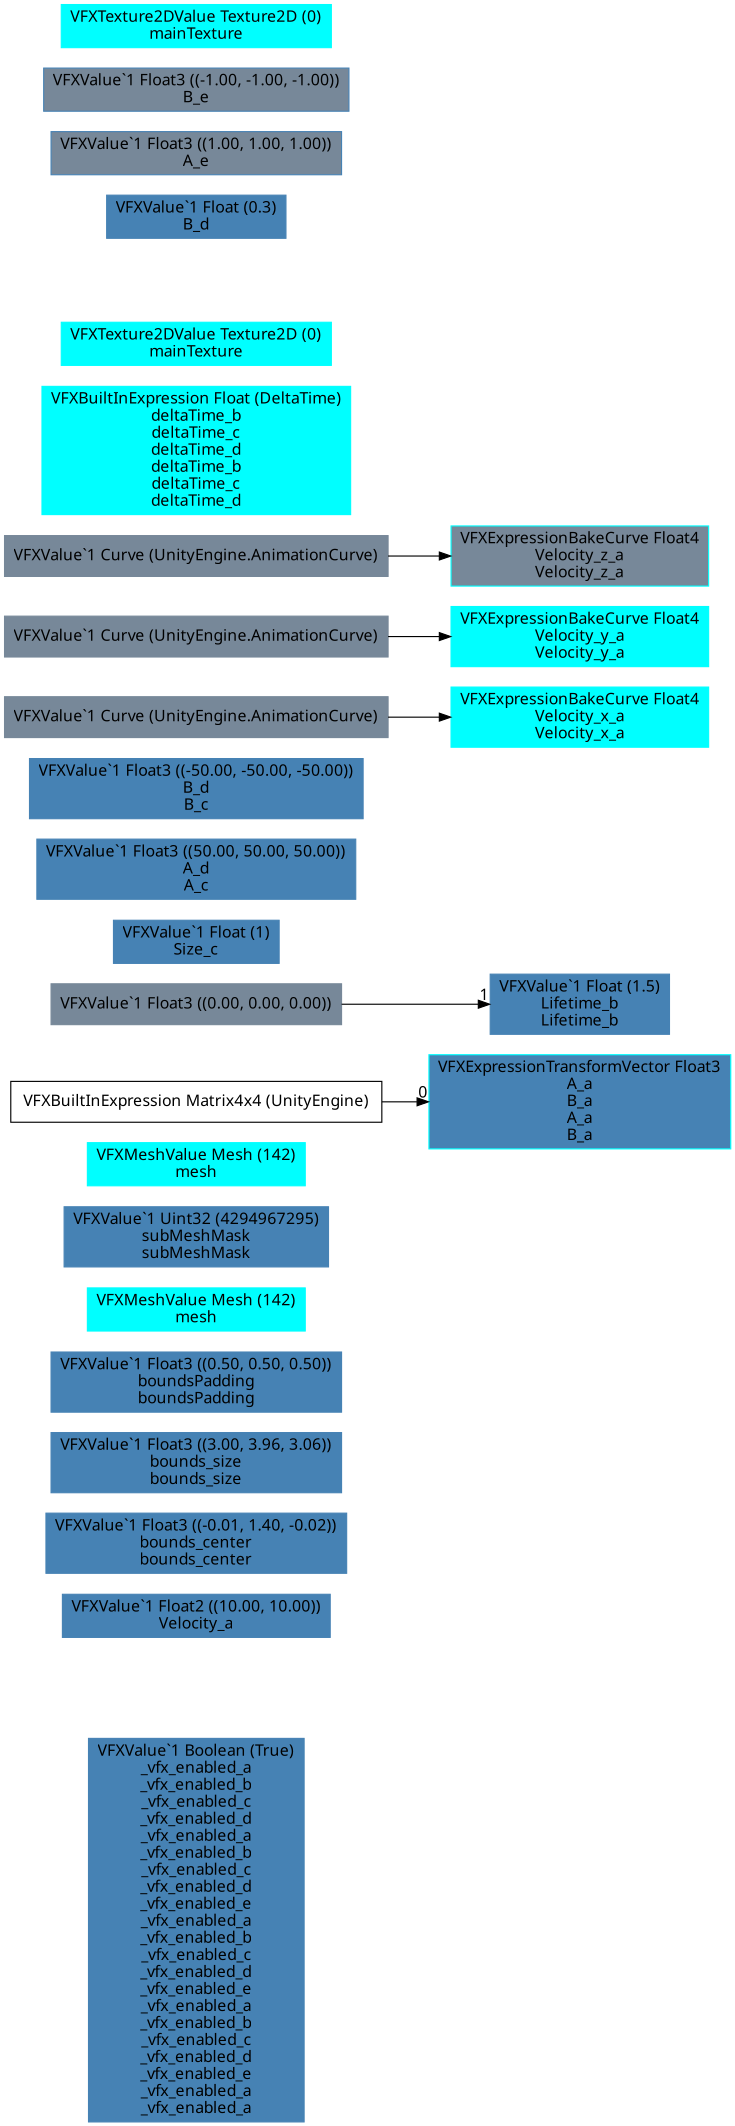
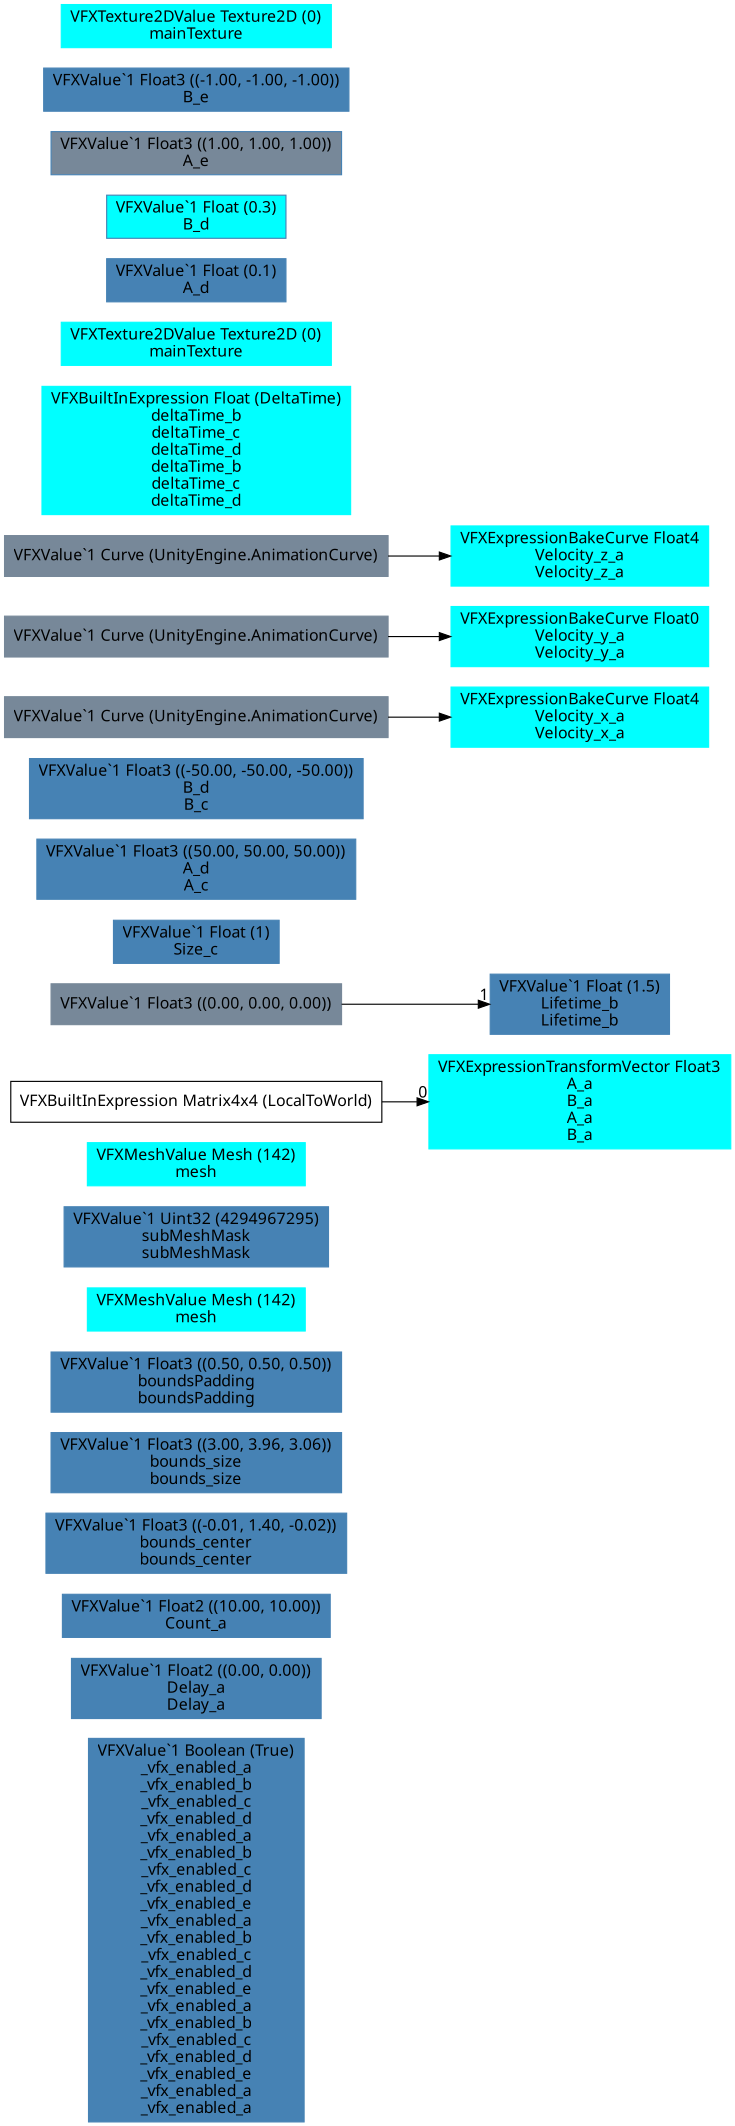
node "VFXValue`1 Float3 ((-1.00, -1.00, -1.00)) B_e": fillcolor lightslategray -> steelblue
node "VFXValue`1 Float (0.3) B_d": fillcolor steelblue -> cyan
node "VFXValue`1 Float (0.1) A_d": added
node "VFXExpressionBakeCurve Float4 Velocity_z_a Velocity_z_a": fillcolor lightslategray -> cyan
node "VFXExpressionBakeCurve Float4 Velocity_y_a Velocity_y_a": label "VFXExpressionBakeCurve Float4 Velocity_y_a Velocity_y_a" -> "VFXExpressionBakeCurve Float0 Velocity_y_a Velocity_y_a"
node "VFXBuiltInExpression Matrix4x4 (UnityEngine)": label "VFXBuiltInExpression Matrix4x4 (UnityEngine)" -> "VFXBuiltInExpression Matrix4x4 (LocalToWorld)"
node "VFXExpressionTransformVector Float3 A_a B_a A_a B_a": fillcolor steelblue -> cyan
node "VFXValue`1 Float2 ((10.00, 10.00)) Velocity_a": label "VFXValue`1 Float2 ((10.00, 10.00)) Velocity_a" -> "VFXValue`1 Float2 ((10.00, 10.00)) Count_a"
node "VFXValue`1 Float2 ((0.00, 0.00)) Delay_a Delay_a": added
